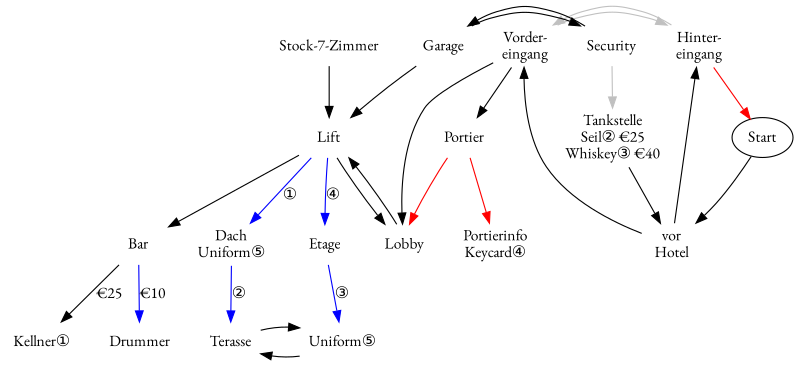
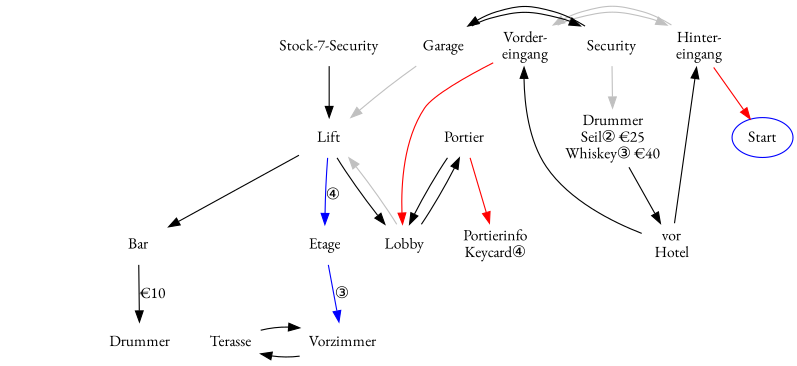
node "Stock-7-Zimmer": label "Stock-7-Zimmer" -> "Stock-7-Security"
edge "Garage" -> "Lift": color black -> gray
edge "Vorder- eingang" -> "Portier": now "Lobby" -> "Portier"
edge "Vorder- eingang" -> "Lobby": color black -> red
node "Tankstelle Seil② €25 Whiskey③ €40": label "Tankstelle Seil② €25 Whiskey③ €40" -> "Drummer Seil② €25 Whiskey③ €40"
node "Start": color black -> blue
edge "Portier" -> "Lobby": color red -> black
edge "Start" -> "vor Hotel": removed
edge "Lobby" -> "Lift": color black -> gray
node "Dach Uniform⑤": removed
edge "Bar" -> "Drummer": color blue -> black
node "Kellner①": removed
node "Uniform⑤": label "Uniform⑤" -> "Vorzimmer"
